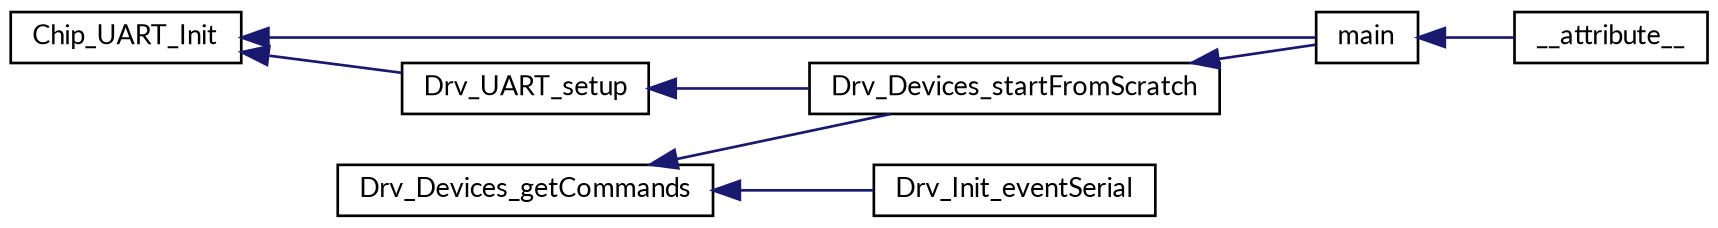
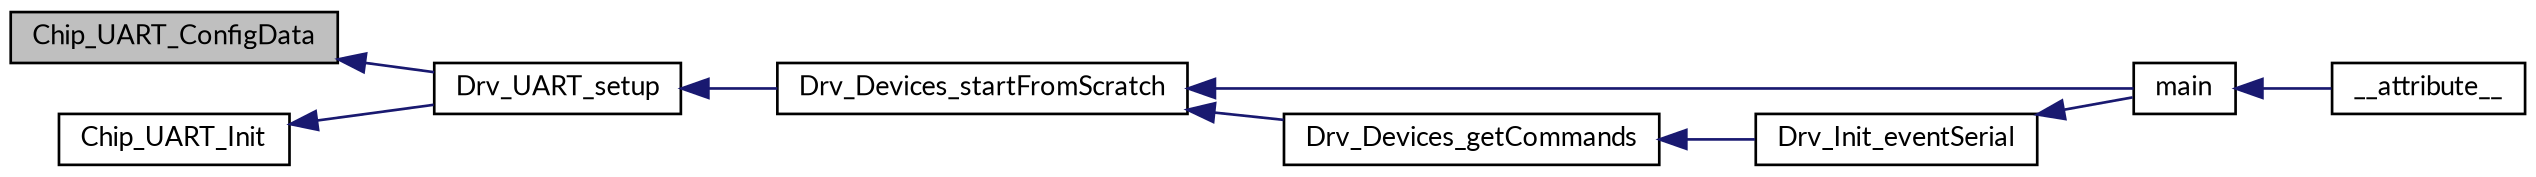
node "Chip_UART_ConfigData": added
edge "main" -> "Chip_UART_Init": now "main" -> "Drv_Init_eventSerial"
edge "Drv_Devices_startFromScratch" -> "Drv_Devices_getCommands": reversed
